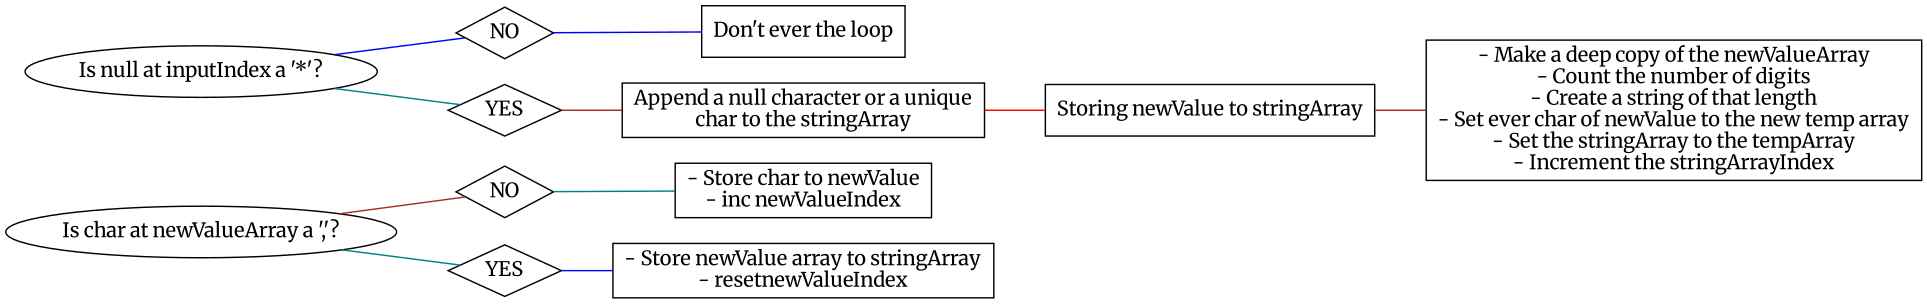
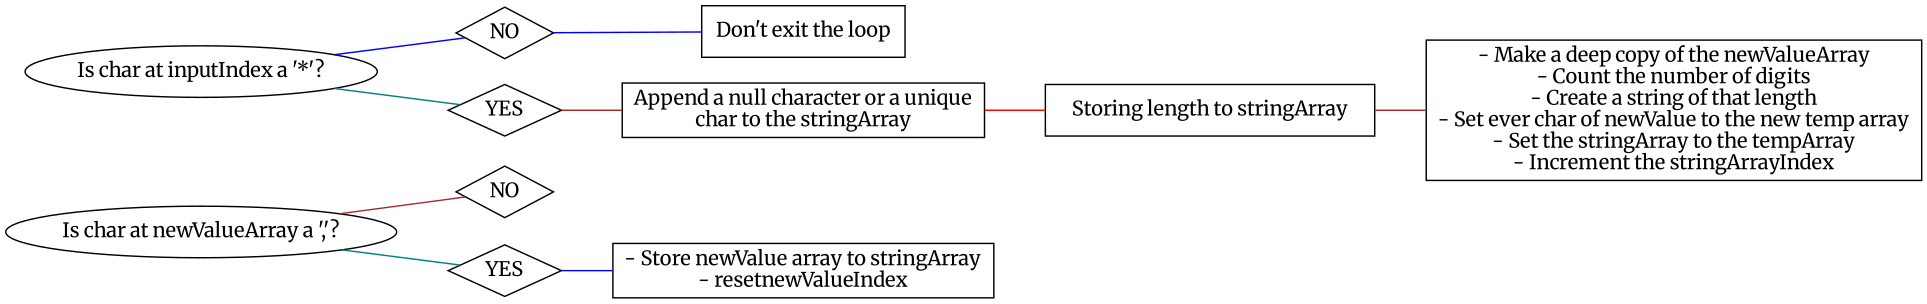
node "Don't ever the loop": label "Don't ever the loop" -> "Don't exit the loop"
node "Is null at inputIndex a '*'?": label "Is null at inputIndex a '*'?" -> "Is char at inputIndex a '*'?"
node "Storing newValue to stringArray": label "Storing newValue to stringArray" -> "Storing length to stringArray"
node "- Store char to newValue - inc newValueIndex": removed
